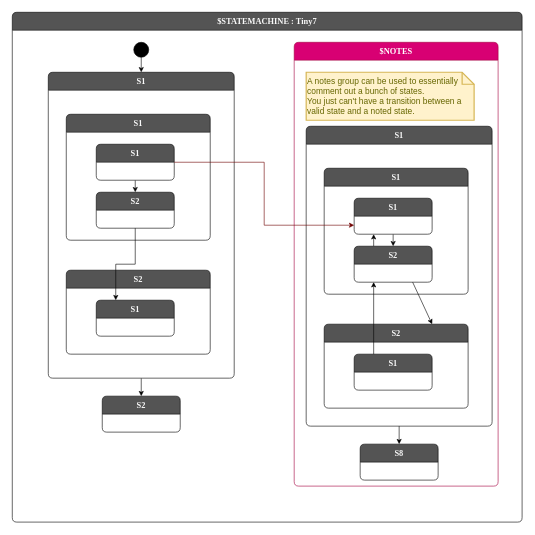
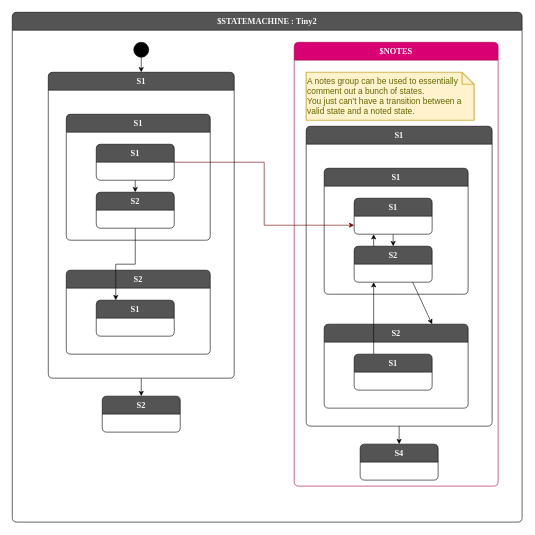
node "$STATEMACHINE : Tiny7": label "$STATEMACHINE : Tiny7" -> "$STATEMACHINE : Tiny2"
node "S8": label "S8" -> "S4"
